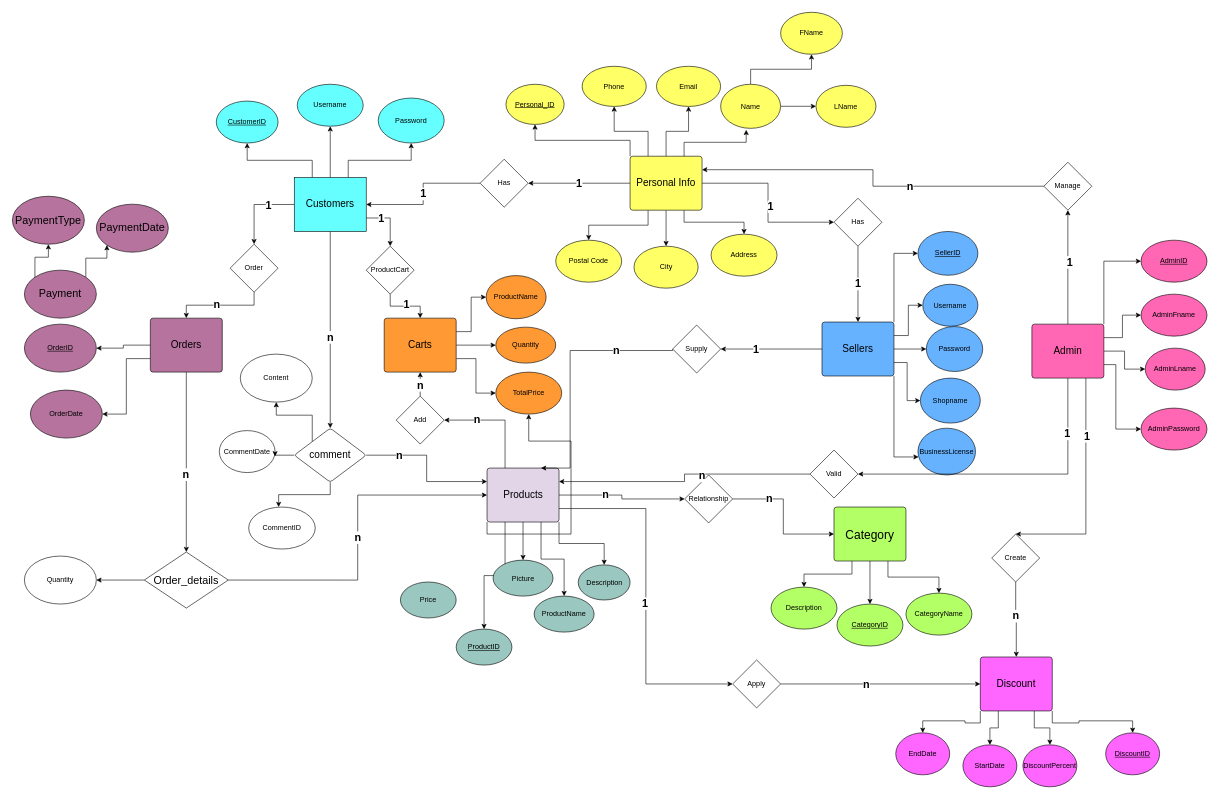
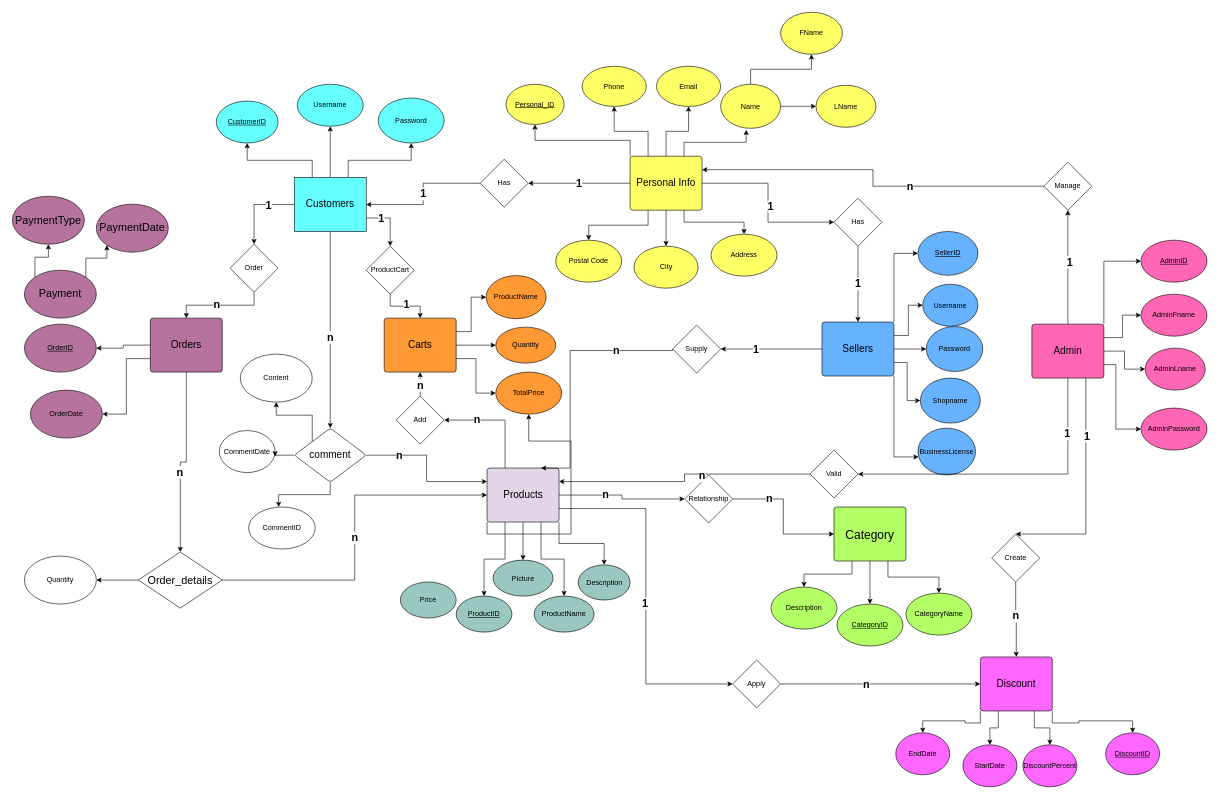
node "Order_details": moved (186, 580) -> (180, 580)
node "ProductID": moved (484, 647) -> (484, 614)
